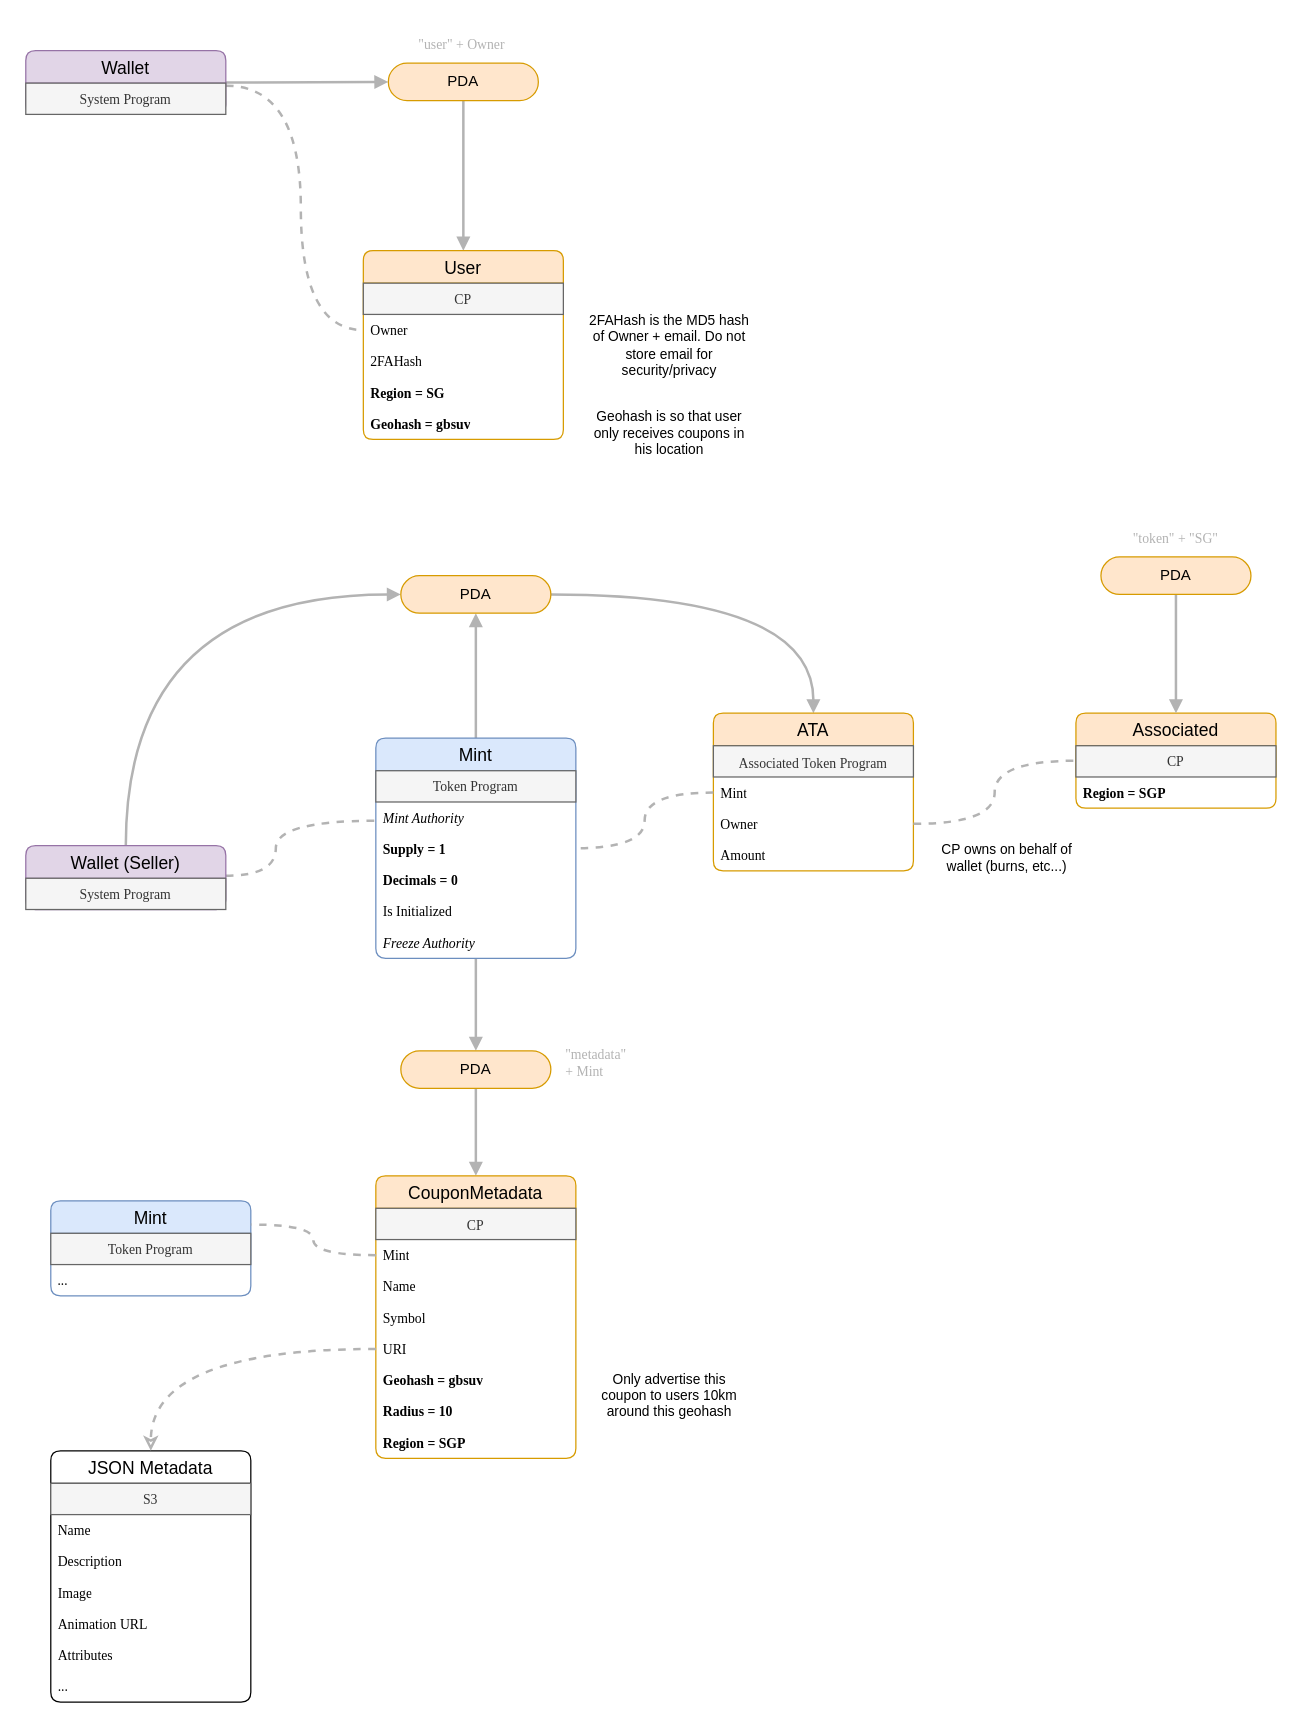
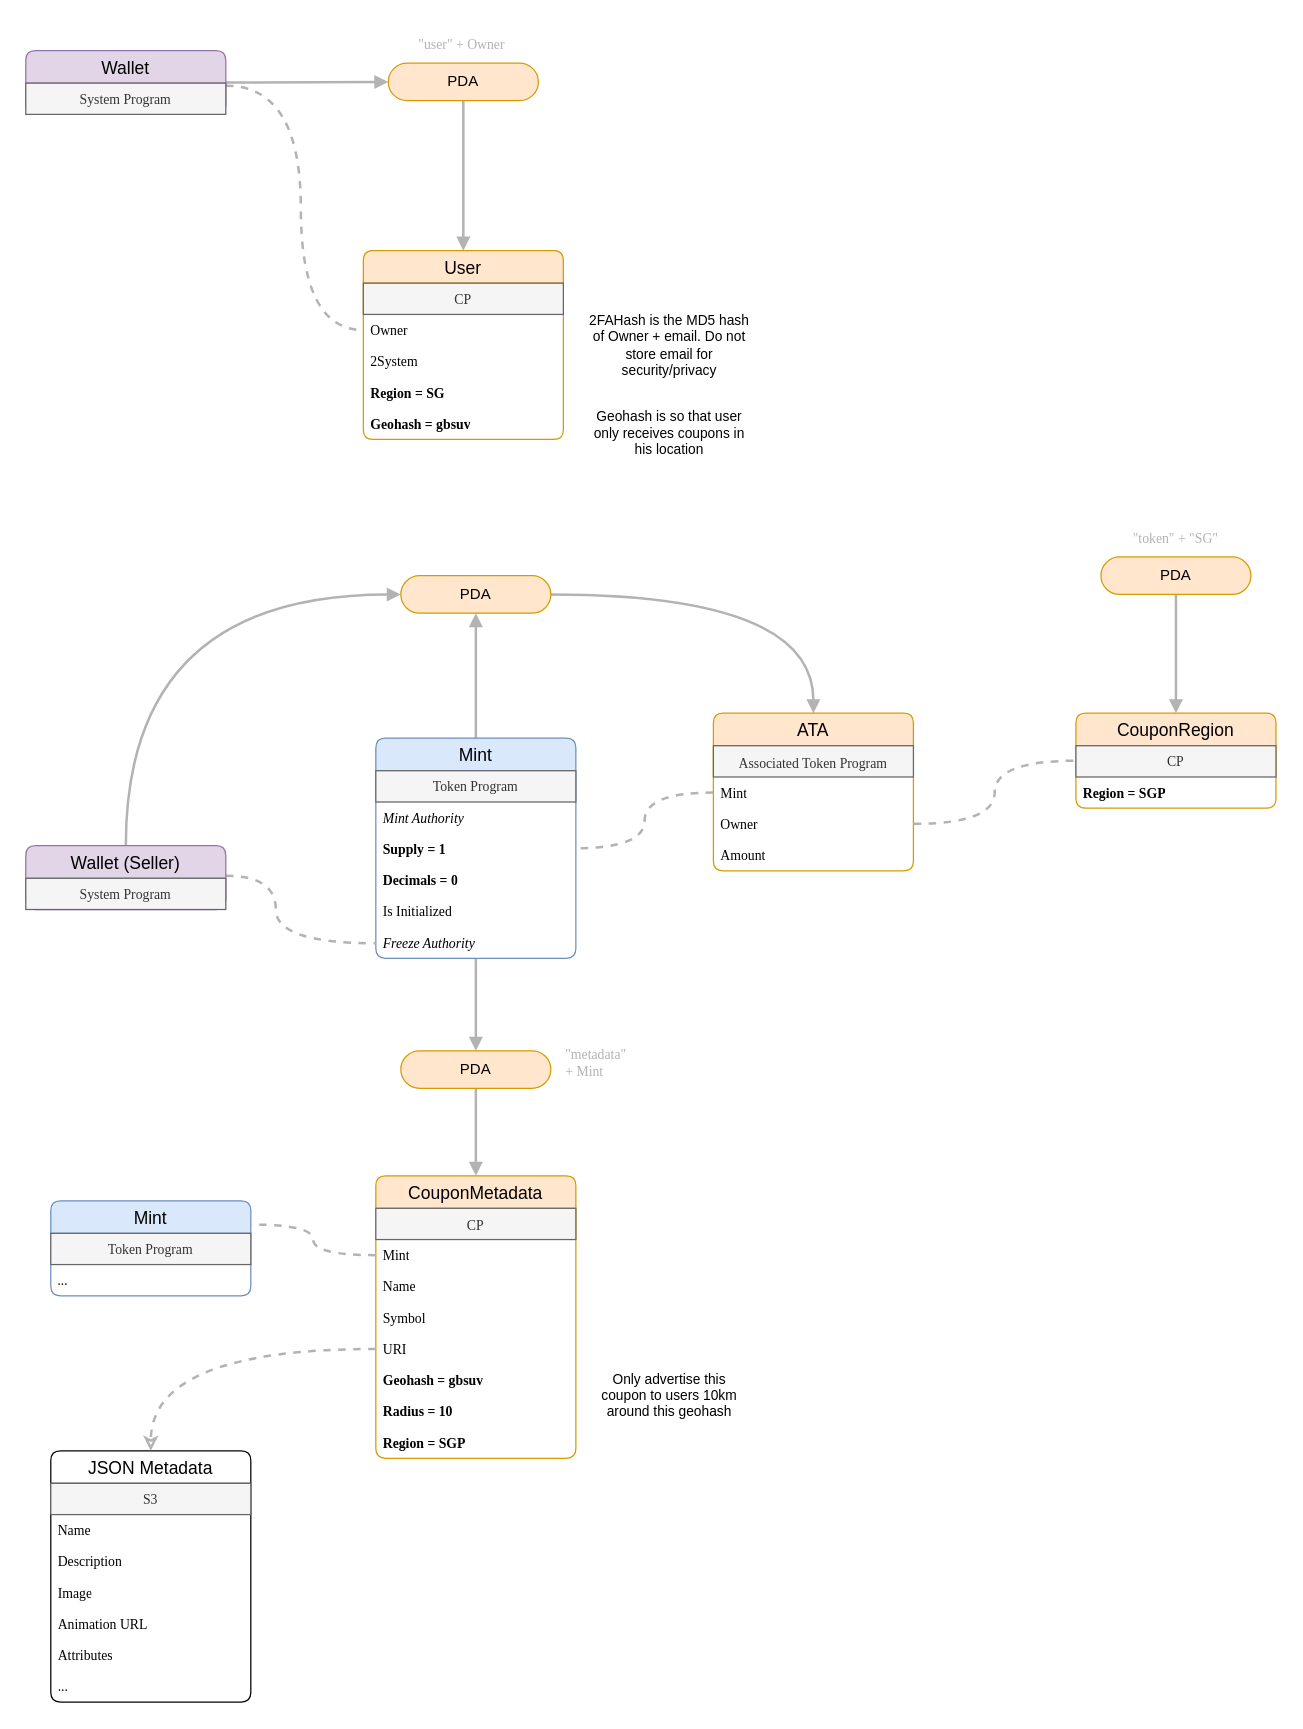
node "2FAHash": label "2FAHash" -> "2System"
node "Associated": label "Associated" -> "CouponRegion"
edge "Mint Authority" -- "Wallet (Seller)": removed
node "CP owns on behalf of wallet (burns, etc...)": removed
edge "Wallet (Seller)" -- "Freeze Authority": added
